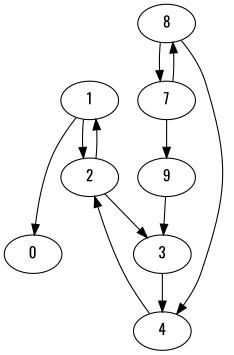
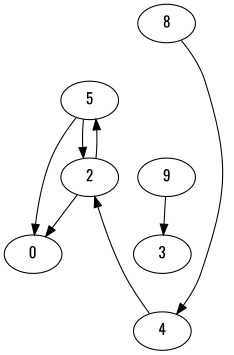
node "1": label "1" -> "5"
node "7": removed
edge "2" -> "3": now "2" -> "0"
edge "3" -> "4": removed
